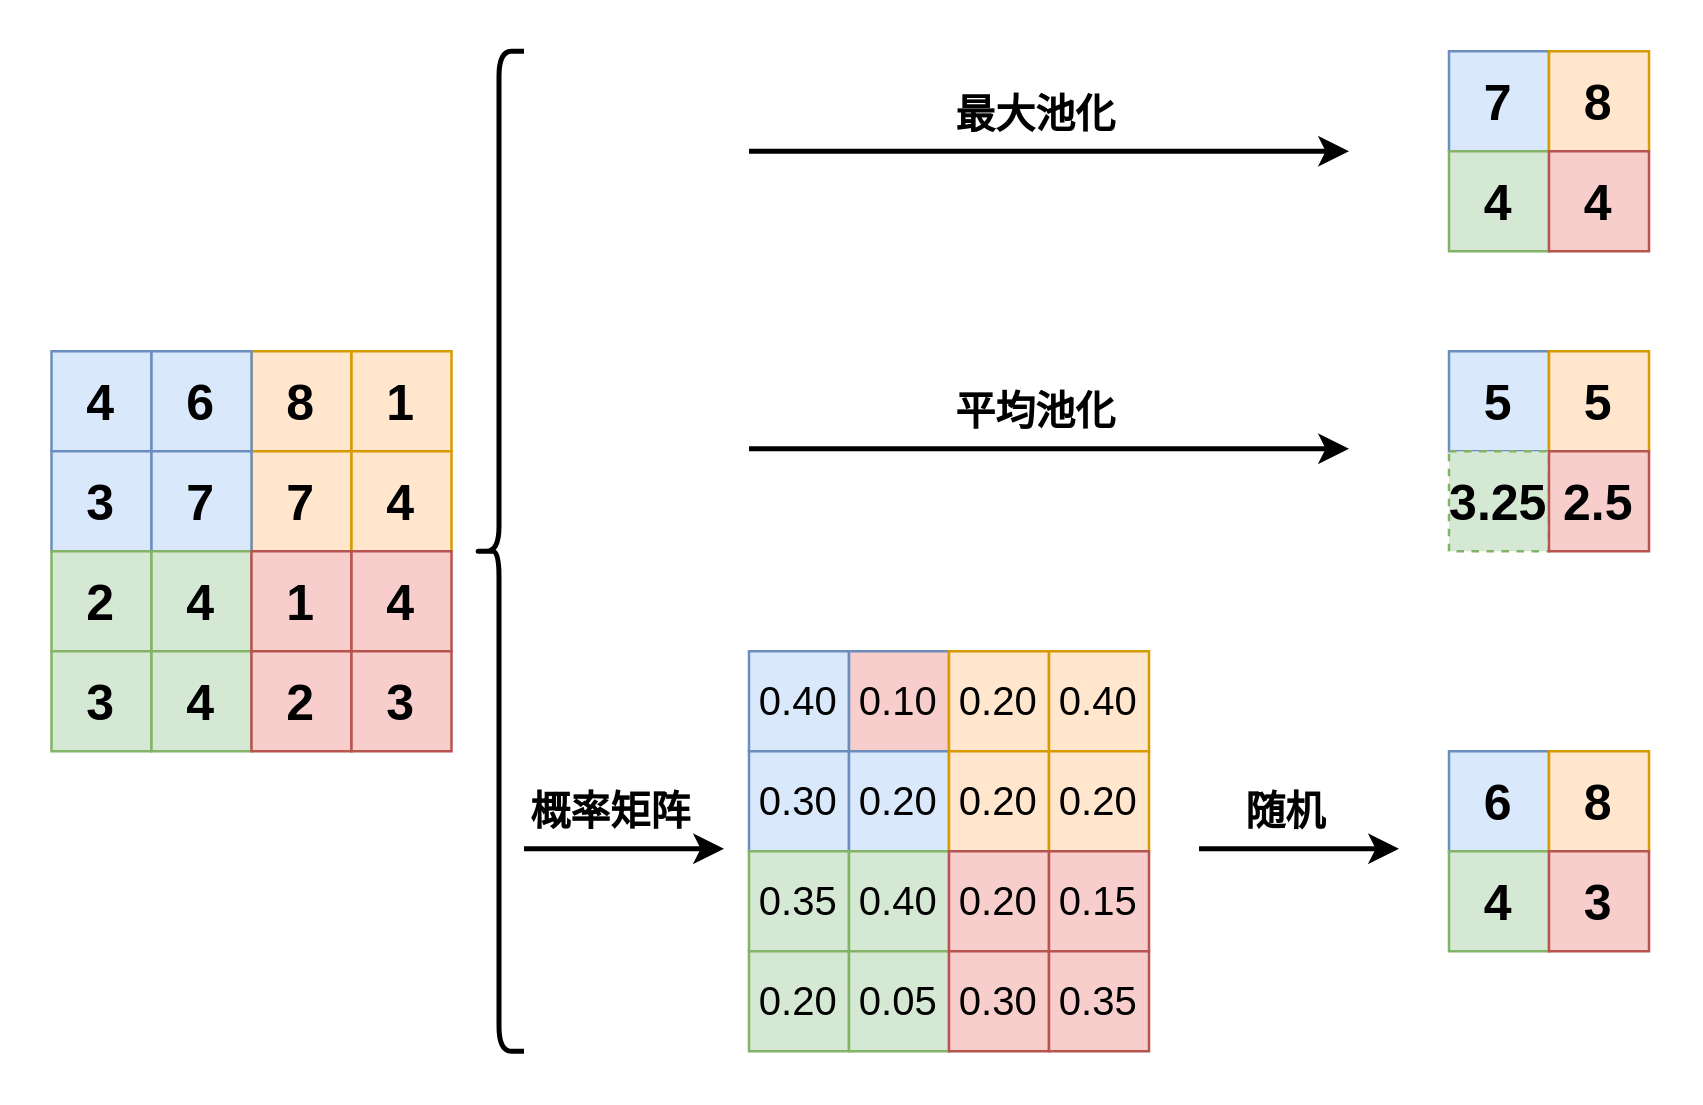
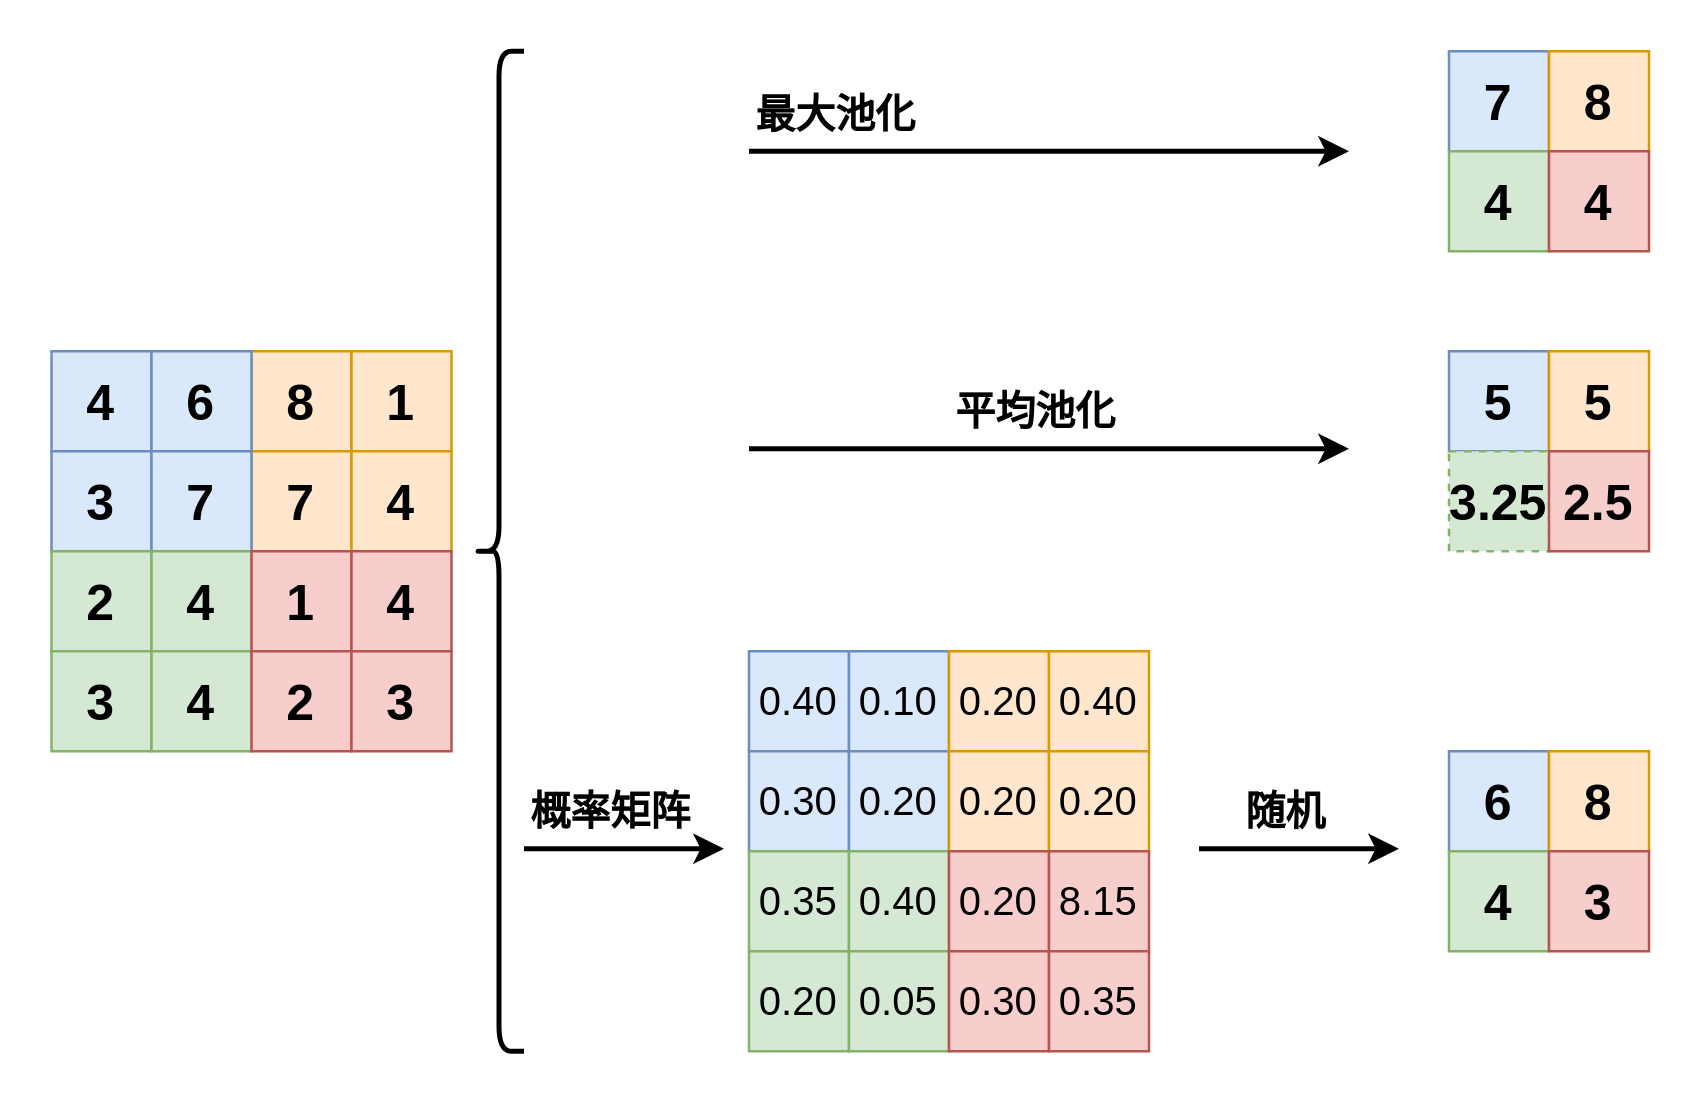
node "最大池化": moved (1036, 114) -> (836, 114)
node "0.10": fillcolor #f8cecc -> #dae8fc
node "0.15": label "0.15" -> "8.15"
